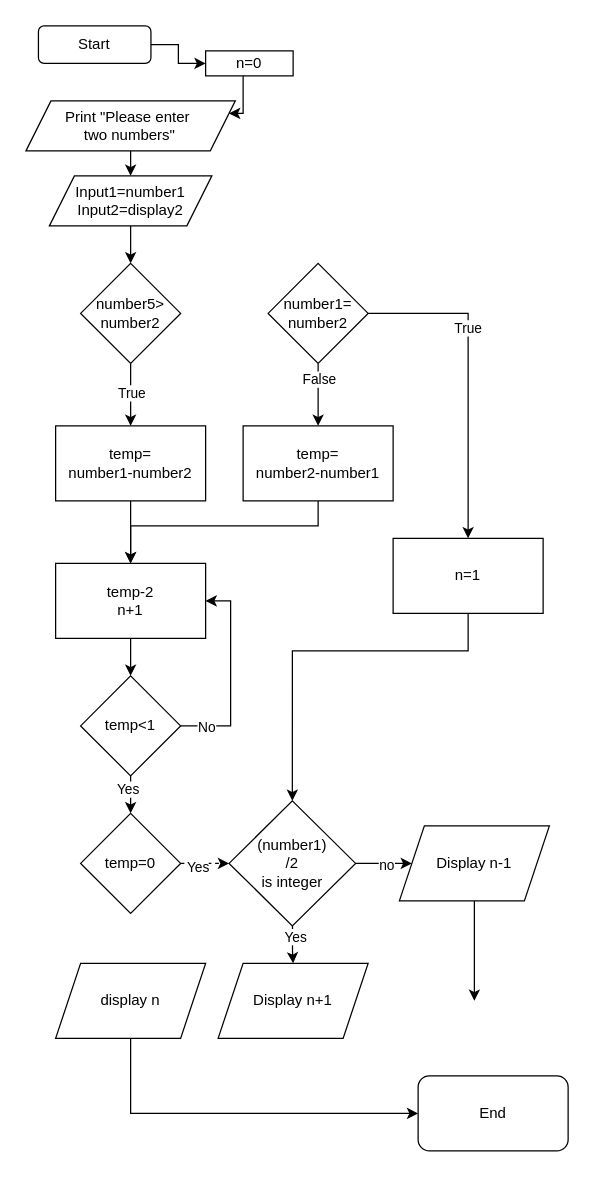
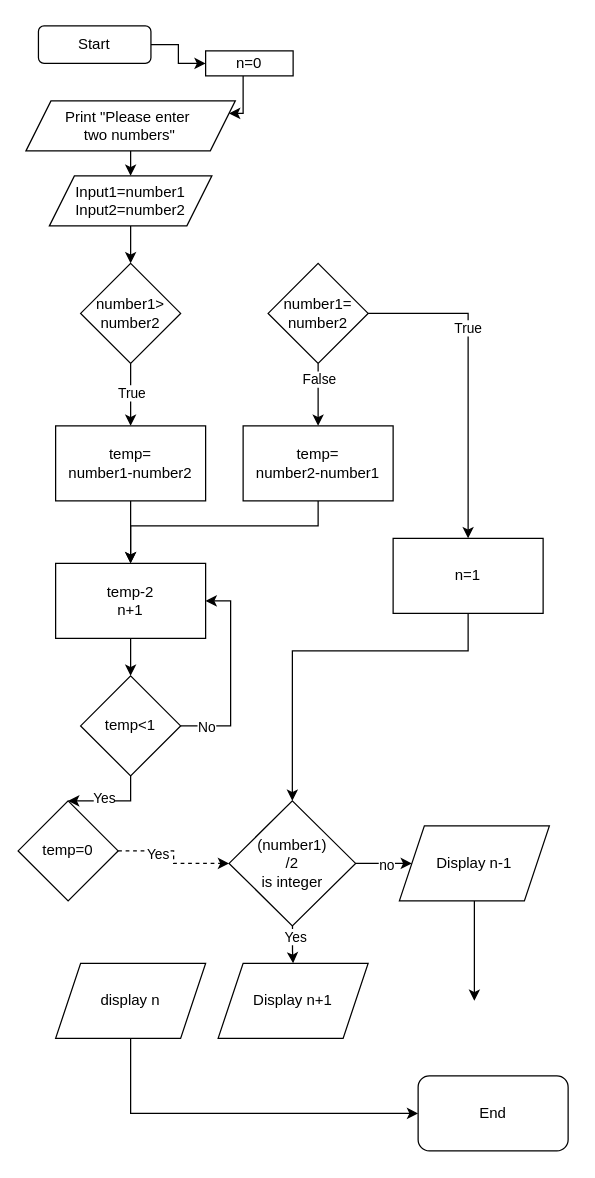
node "Input1=number1 Input2=display2": label "Input1=number1 Input2=display2" -> "Input1=number1 Input2=number2"
node "number5> number2": label "number5> number2" -> "number1> number2"
node "temp=0": moved (131, 863) -> (68, 851)
